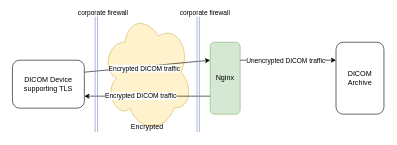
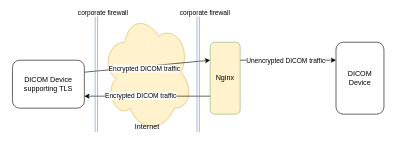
node "Nginx": fillcolor #d5e8d4 -> #fff2cc
node "DICOM Archive": label "DICOM Archive" -> "DICOM Device"
node "Encrypted": label "Encrypted" -> "Internet"
